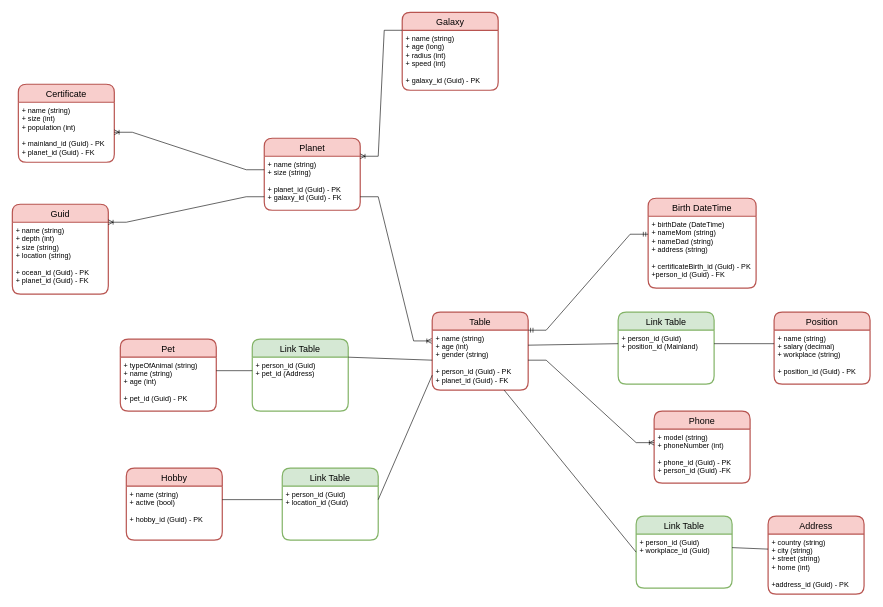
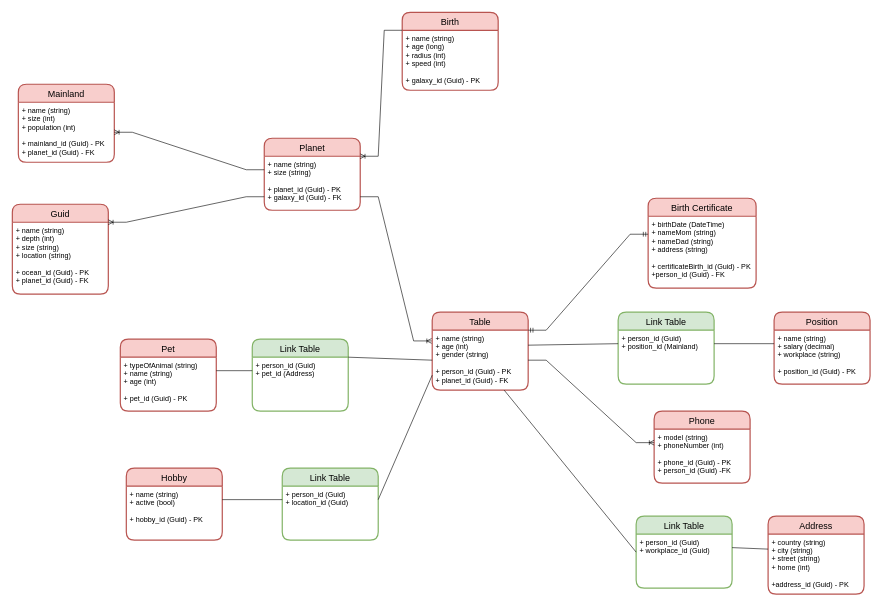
node "Galaxy": label "Galaxy" -> "Birth"
node "Certificate": label "Certificate" -> "Mainland"
node "Birth DateTime": label "Birth DateTime" -> "Birth Certificate"
